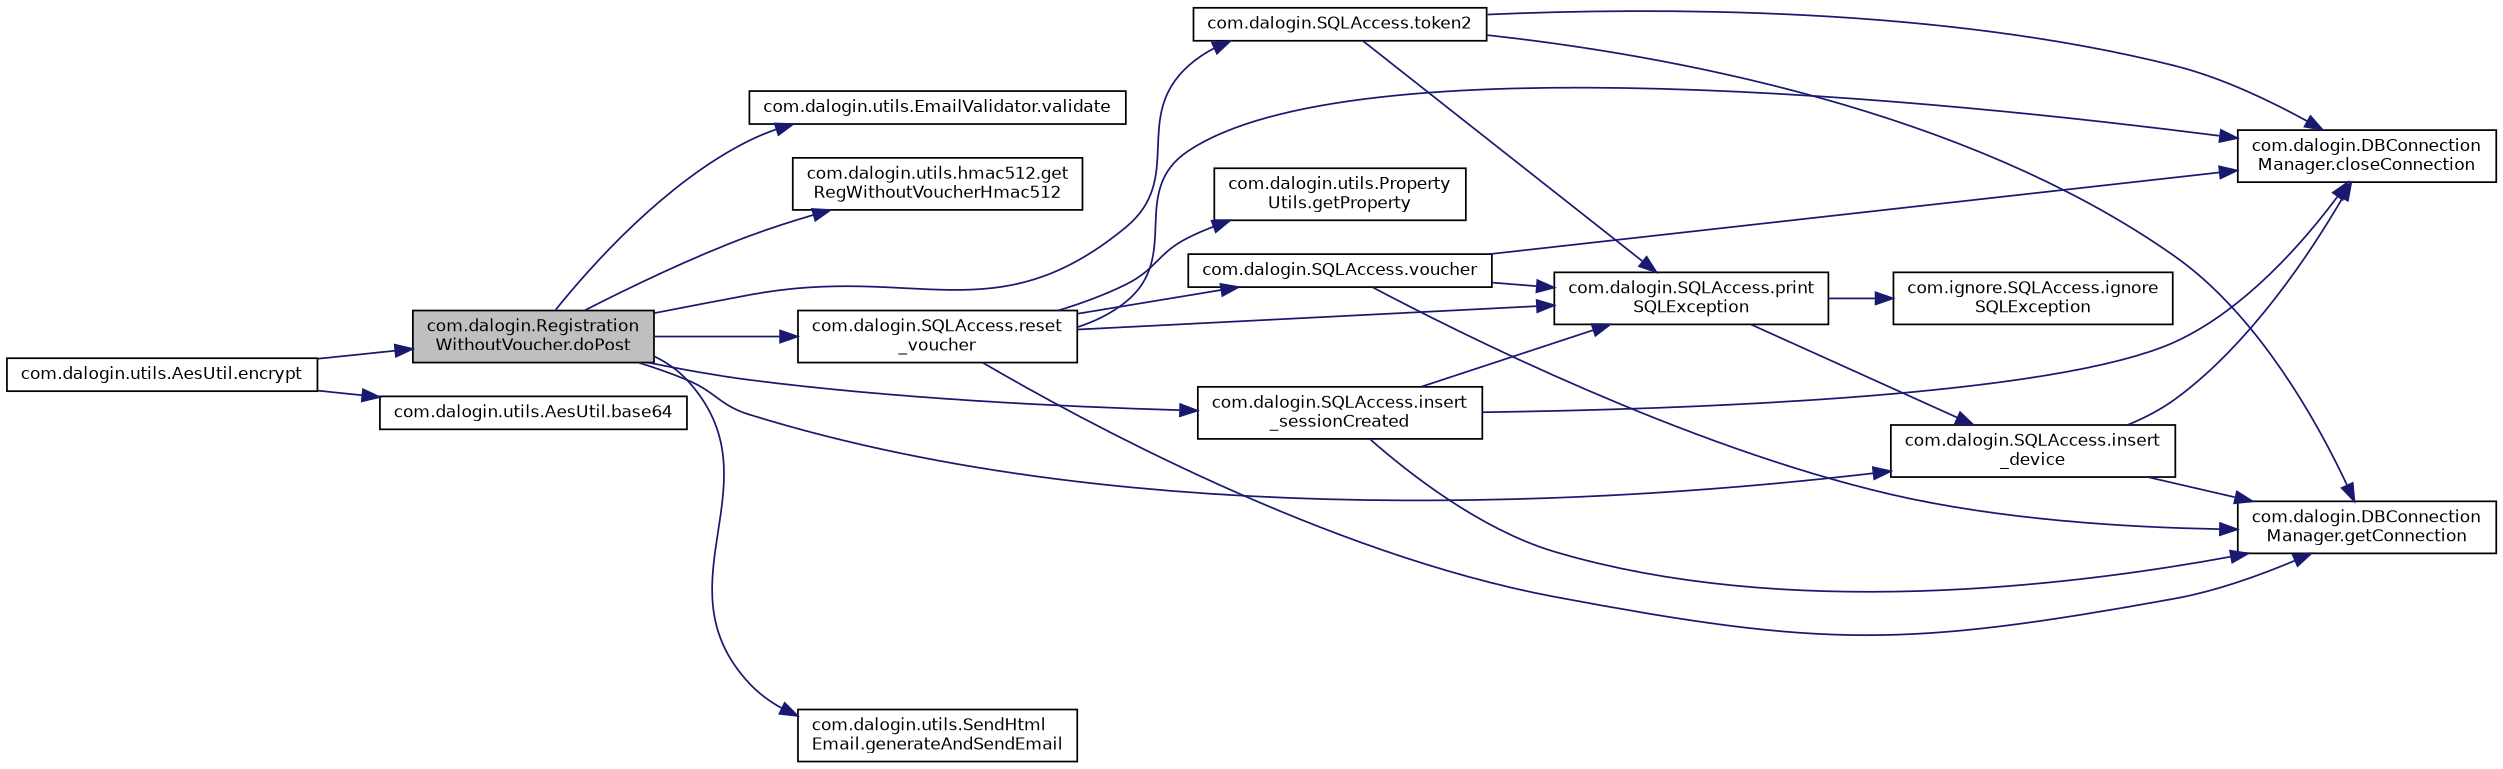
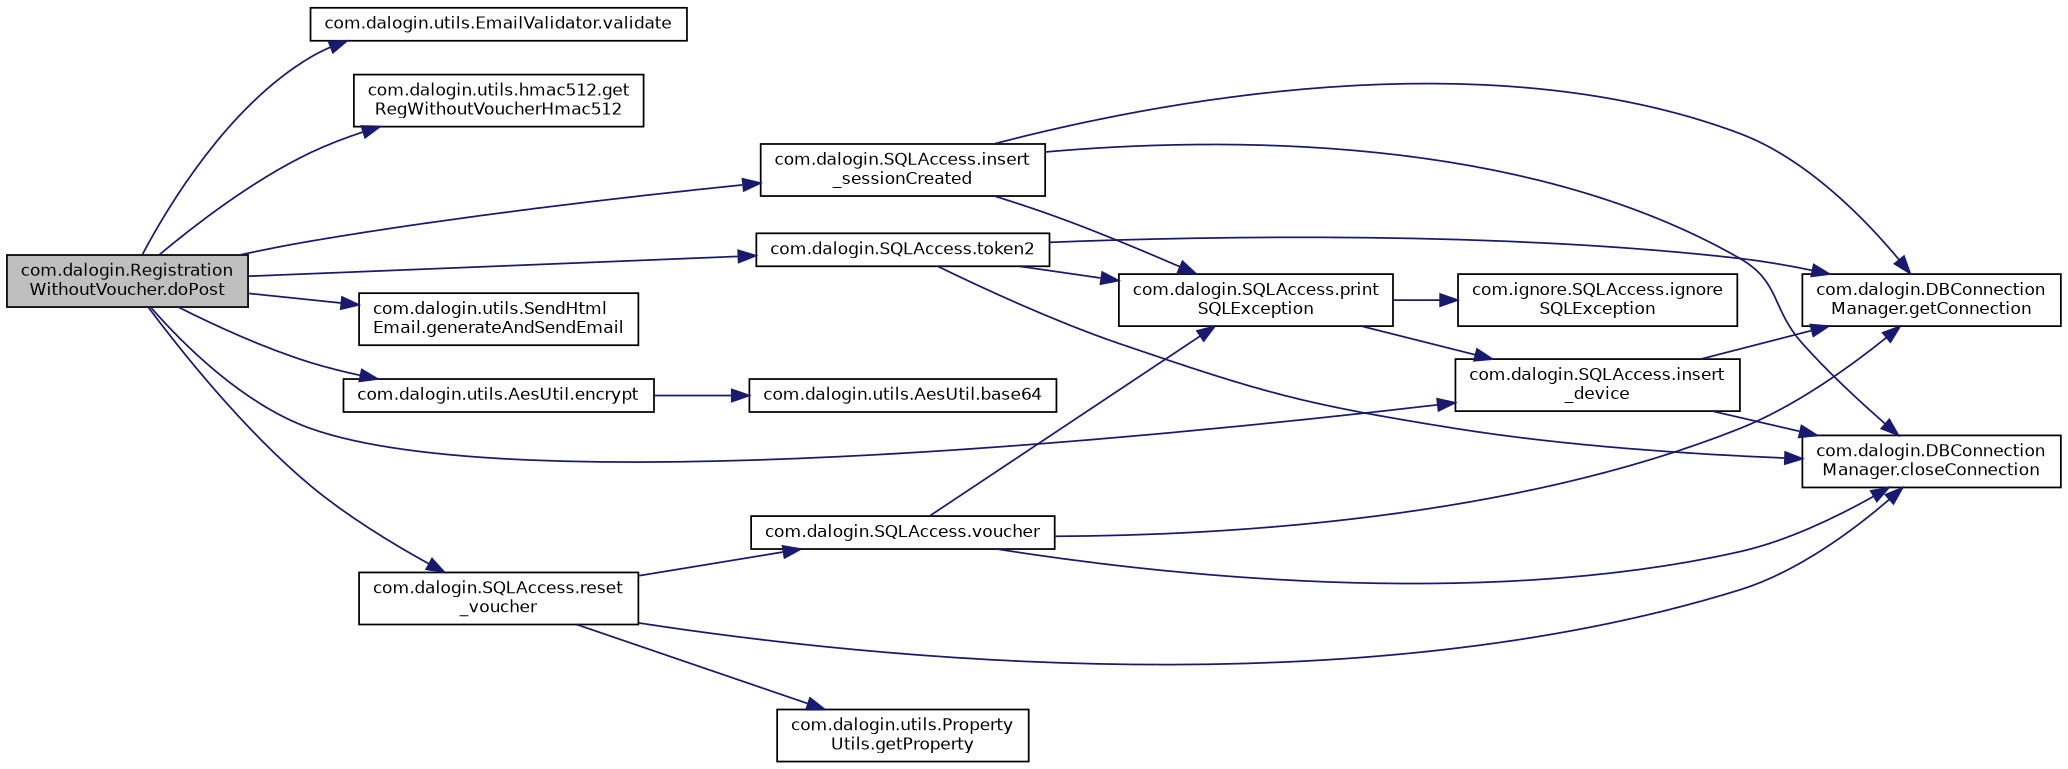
edge "com.dalogin.SQLAccess.reset _voucher" -> "com.dalogin.SQLAccess.print SQLException": removed
edge "com.dalogin.utils.AesUtil.encrypt" -> "com.dalogin.Registration WithoutVoucher.doPost": reversed
edge "com.dalogin.SQLAccess.reset _voucher" -> "com.dalogin.DBConnection Manager.getConnection": removed
